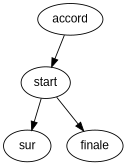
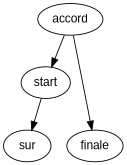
edge "start" -> "finale": now "accord" -> "finale"
